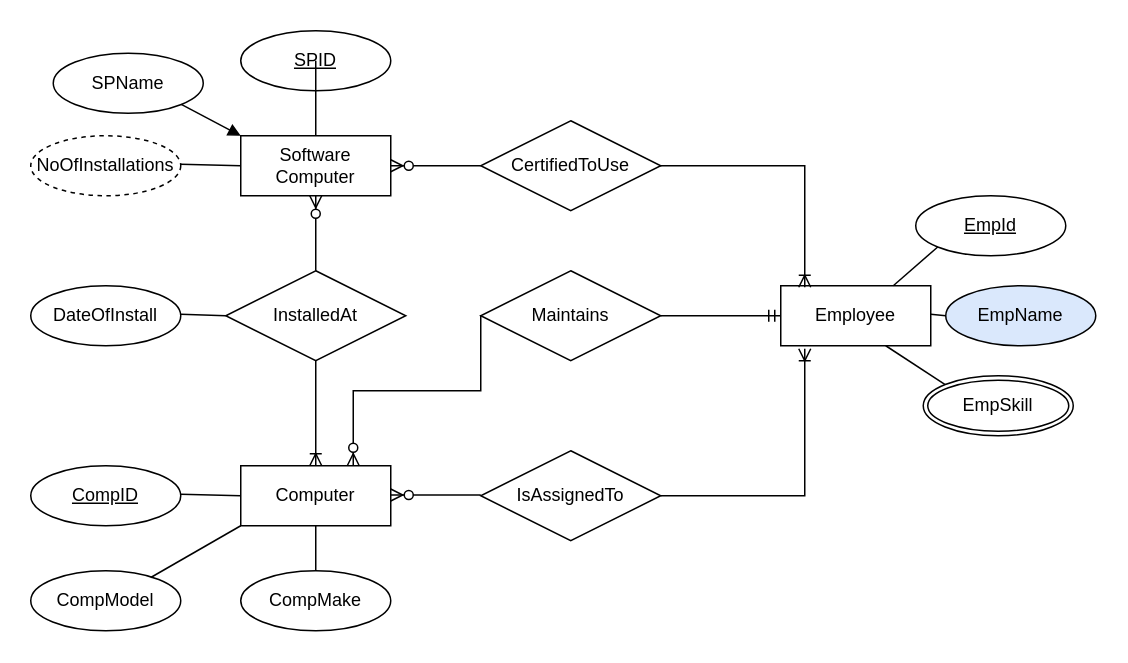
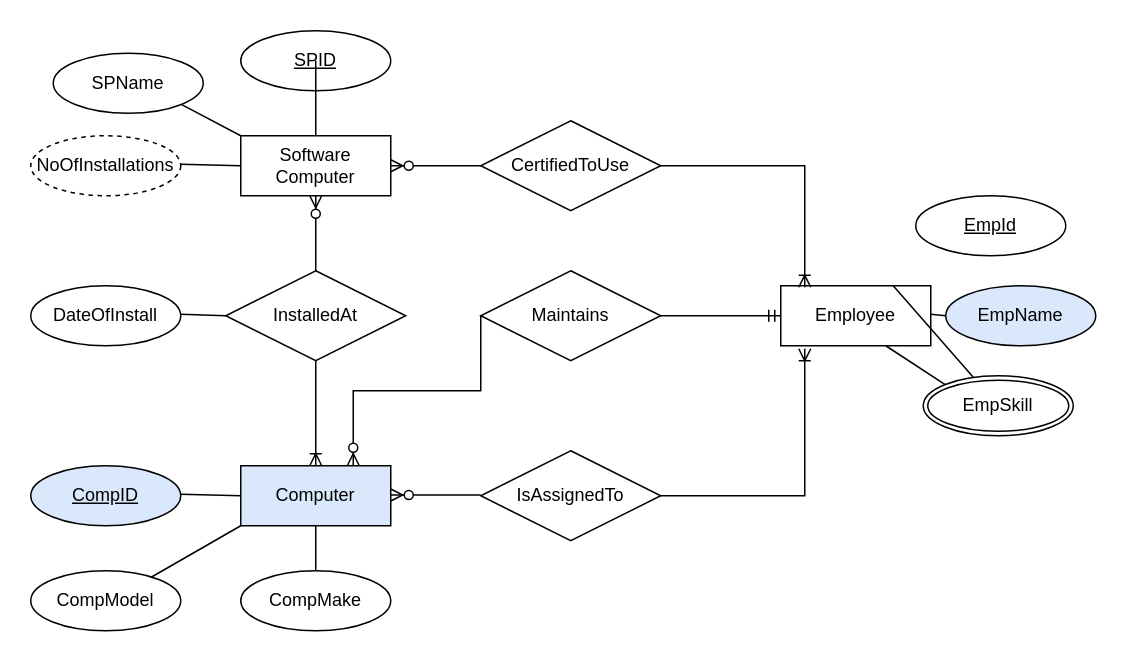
edge "SPName" -> "Software Computer": arrowhead block -> none
edge "EmpId" -- "Employee": now "EmpSkill" -- "Employee"
node "CompID": fillcolor #ffffff -> #dae8fc
node "Computer": fillcolor #ffffff -> #dae8fc
